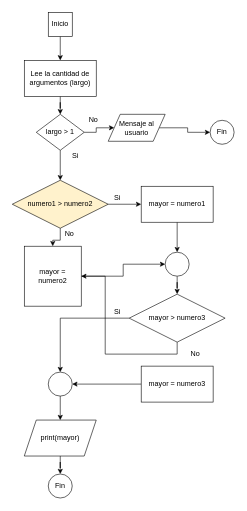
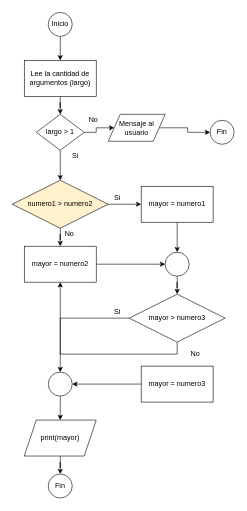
node "Inicio": shape rectangle -> ellipse
node "mayor = numero2": size 57x60 -> 72x36
